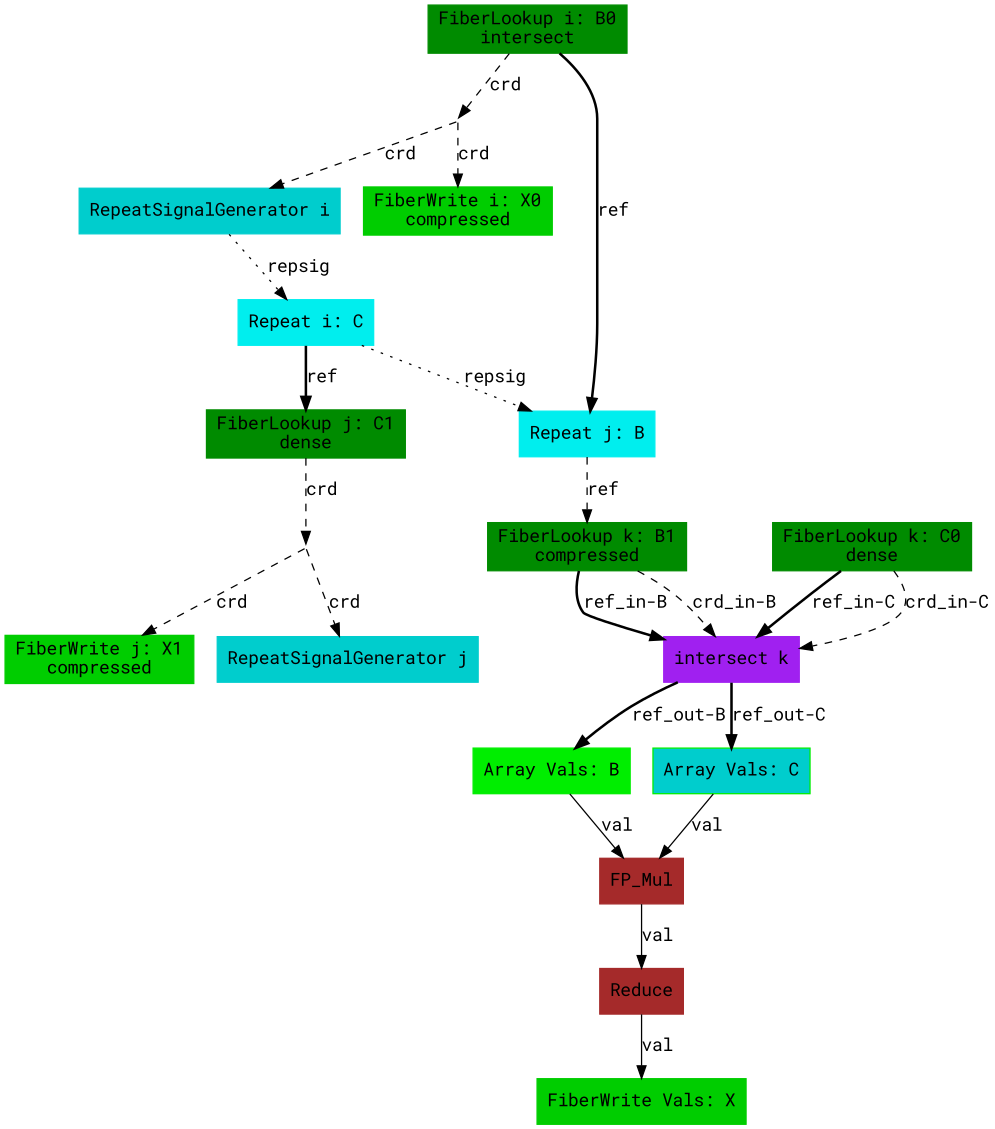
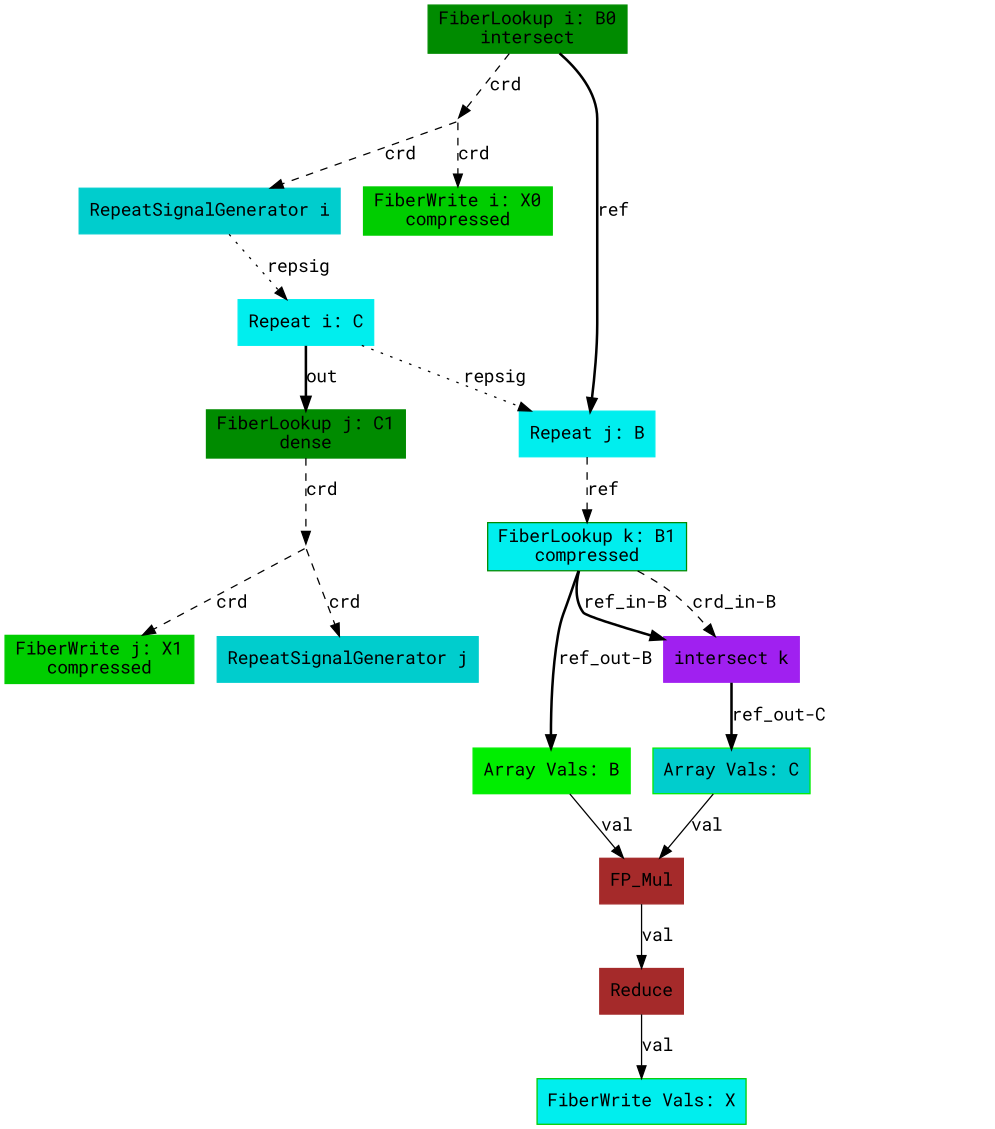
edge "Repeat i: C" -> "FiberLookup j: C1 dense": label "ref" -> "out"
node "FiberLookup k: B1 compressed": fillcolor green4 -> cyan2
node "FiberLookup k: C0 dense": removed
edge "intersect k" -> "Array Vals: B": now "FiberLookup k: B1 compressed" -> "Array Vals: B"
node "FiberWrite Vals: X": fillcolor green3 -> cyan2
